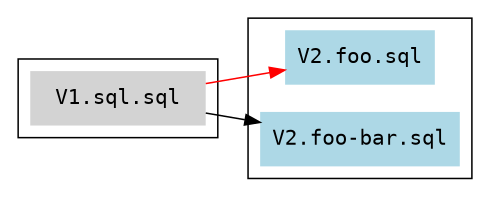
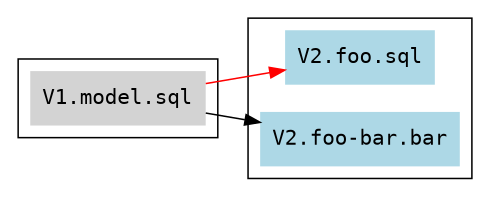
node "V1.sql.sql": label "V1.sql.sql" -> "V1.model.sql"
node "V2.foo-bar.sql": label "V2.foo-bar.sql" -> "V2.foo-bar.bar"
